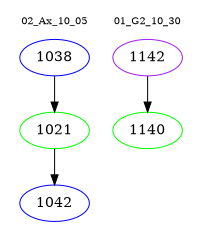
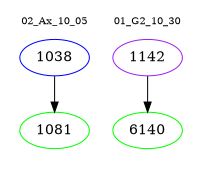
node "1021": label "1021" -> "1081"
node "1140": label "1140" -> "6140"
node "1042": removed
